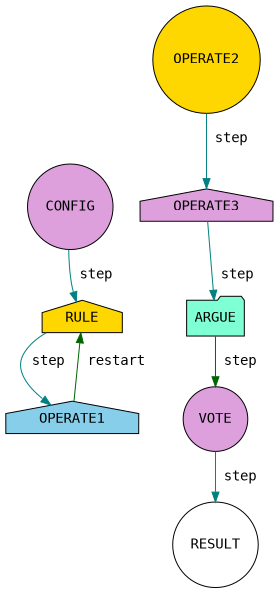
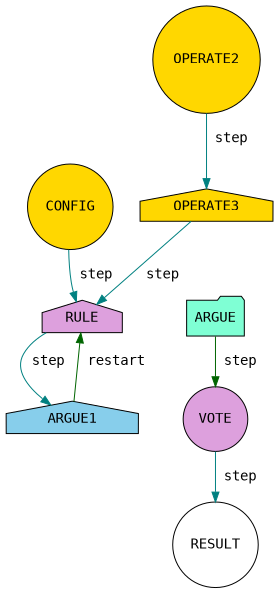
node "CONFIG": fillcolor plum -> gold
node "OPERATE3": fillcolor plum -> gold
edge "OPERATE3" -> "ARGUE": now "OPERATE3" -> "RULE"
node "RULE": fillcolor gold -> plum
node "OPERATE1": label "OPERATE1" -> "ARGUE1"
